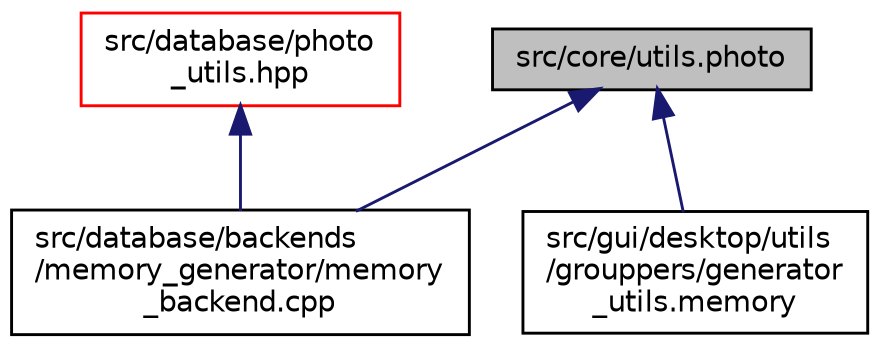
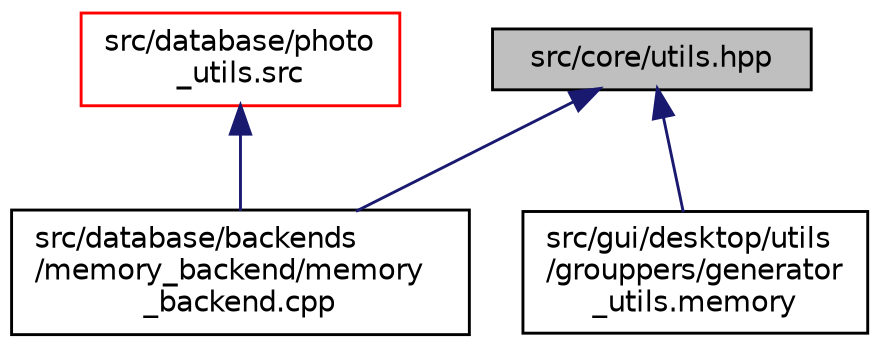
node "src/database/photo _utils.hpp": label "src/database/photo _utils.hpp" -> "src/database/photo _utils.src"
node "src/core/utils.photo": label "src/core/utils.photo" -> "src/core/utils.hpp"
node "src/database/backends /memory_generator/memory _backend.cpp": label "src/database/backends /memory_generator/memory _backend.cpp" -> "src/database/backends /memory_backend/memory _backend.cpp"
